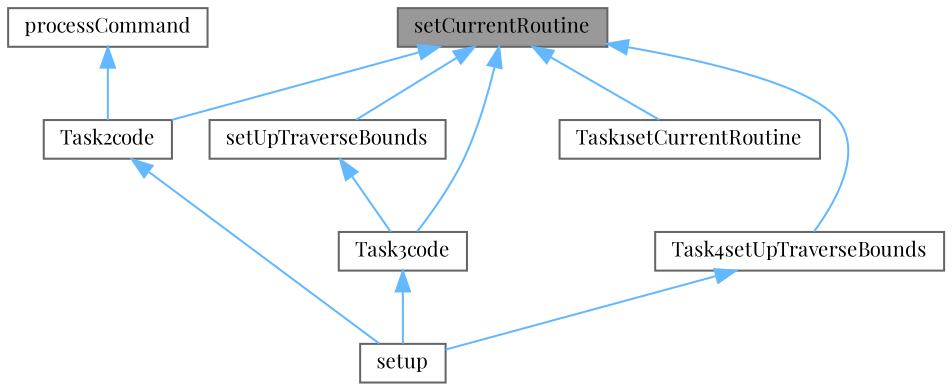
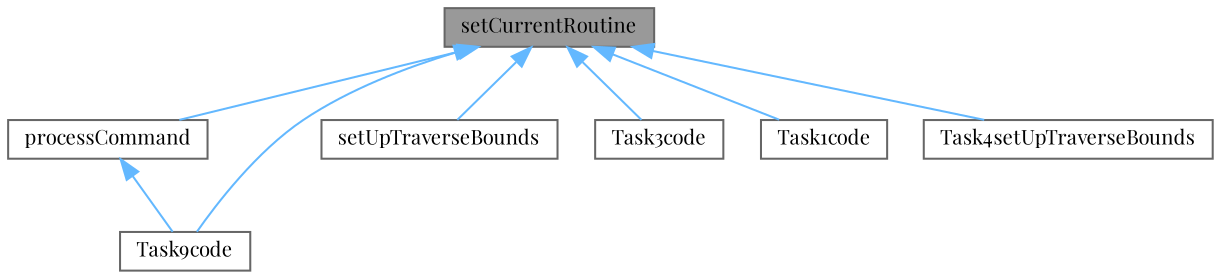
edge "processCommand" -> "setCurrentRoutine": added
node "Task2code": label "Task2code" -> "Task9code"
node "Task1setCurrentRoutine": label "Task1setCurrentRoutine" -> "Task1code"
edge "Task3code" -> "setUpTraverseBounds": removed
node "setup": removed
